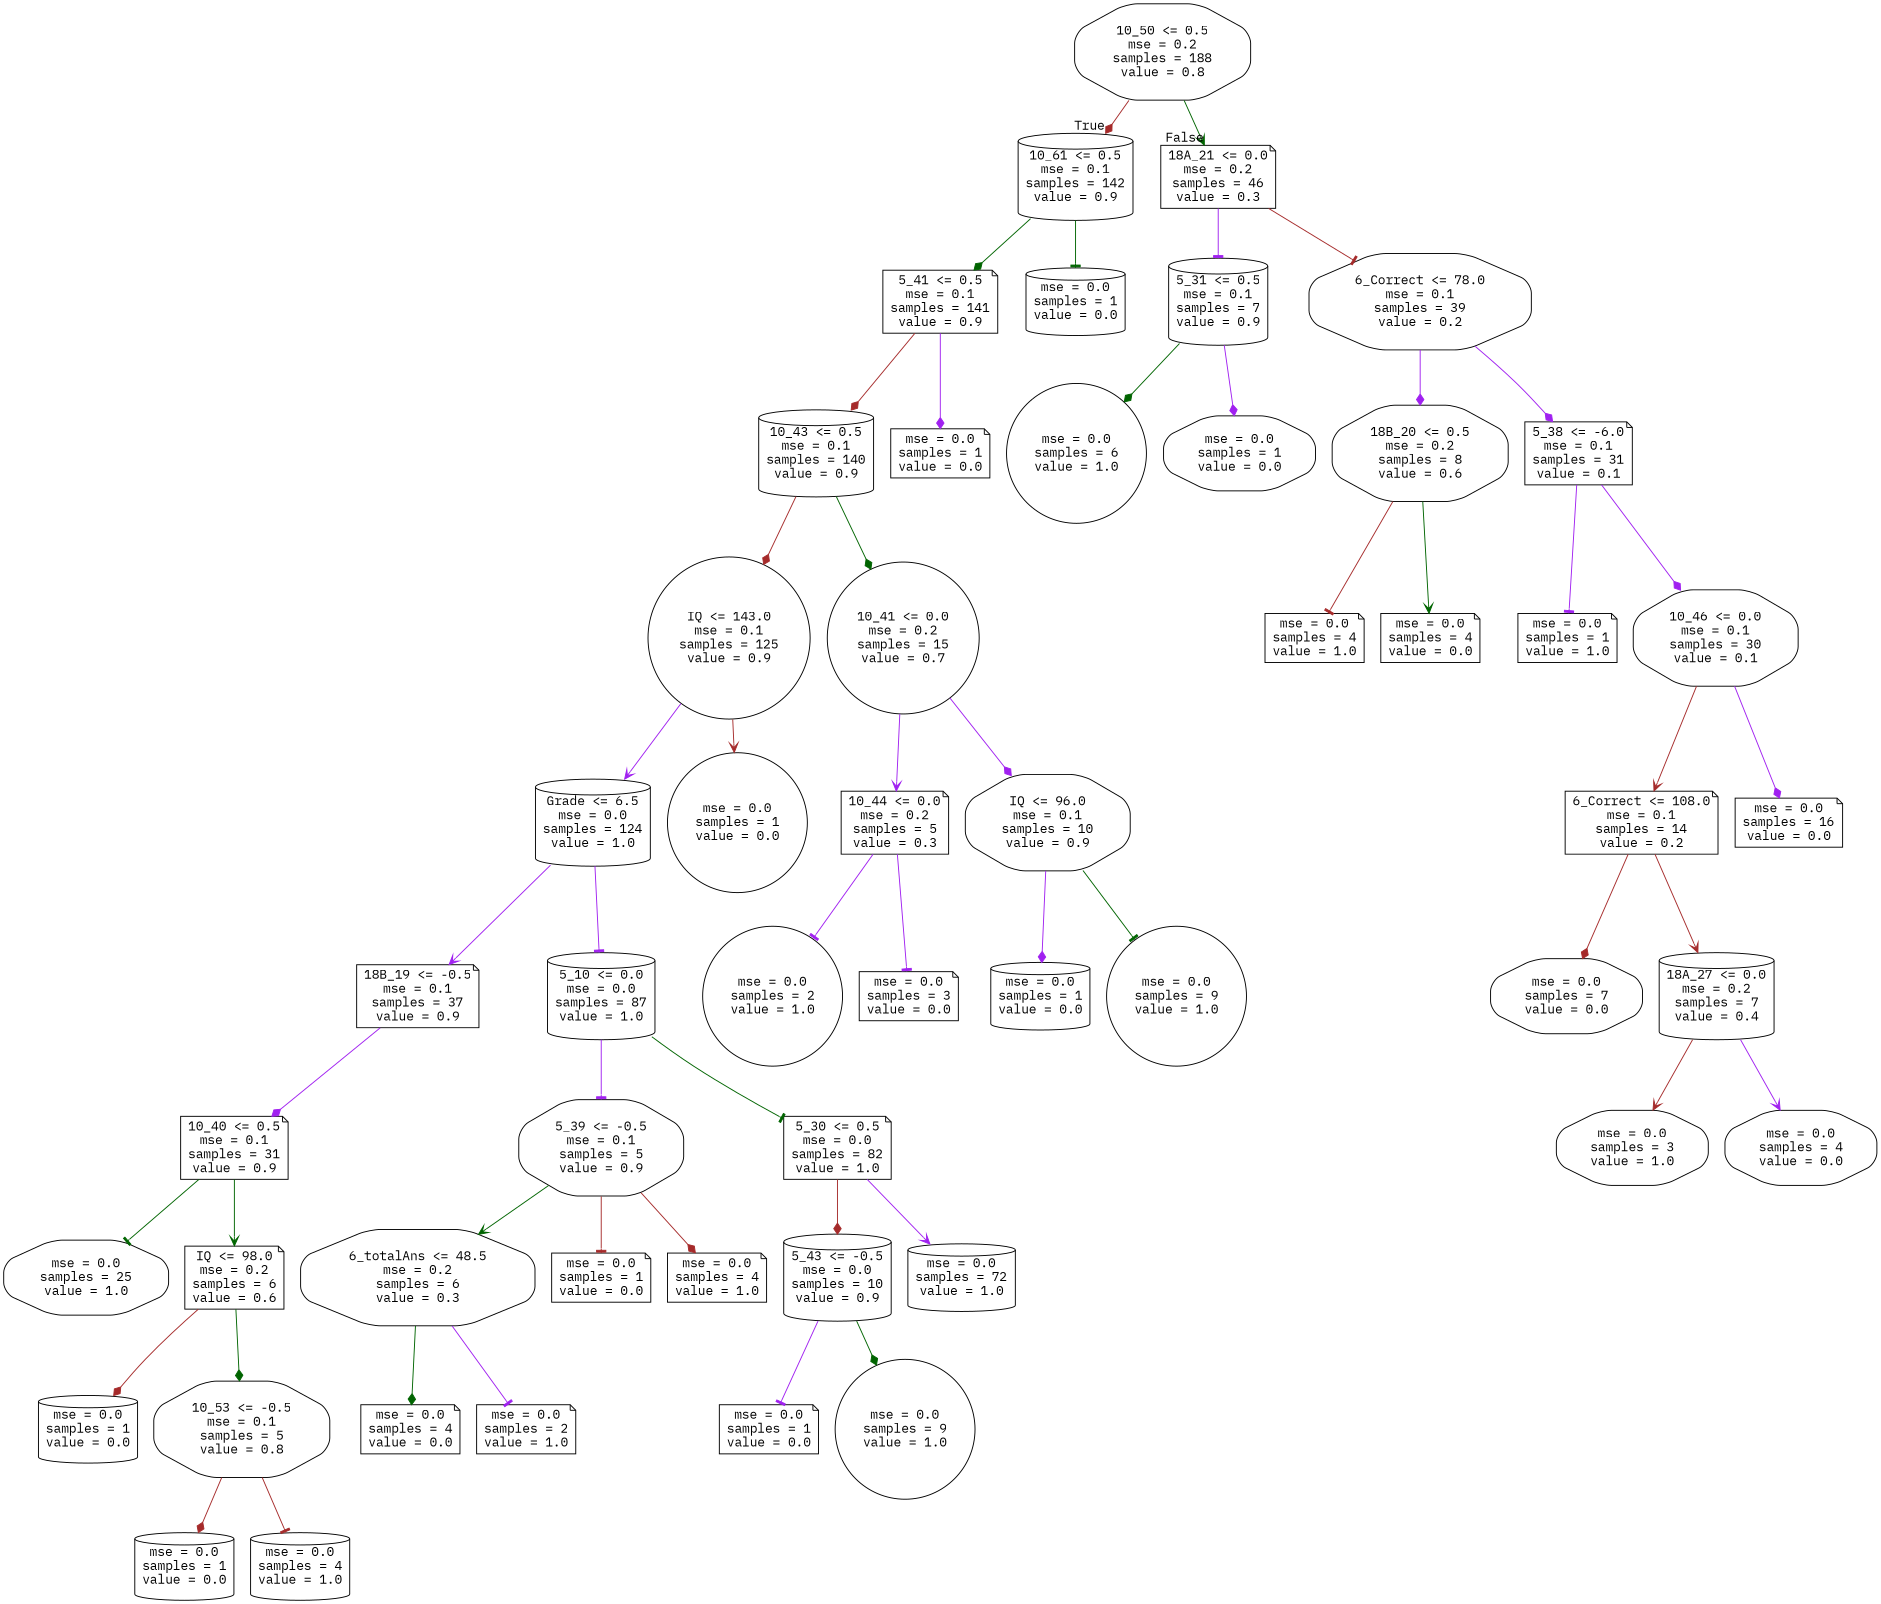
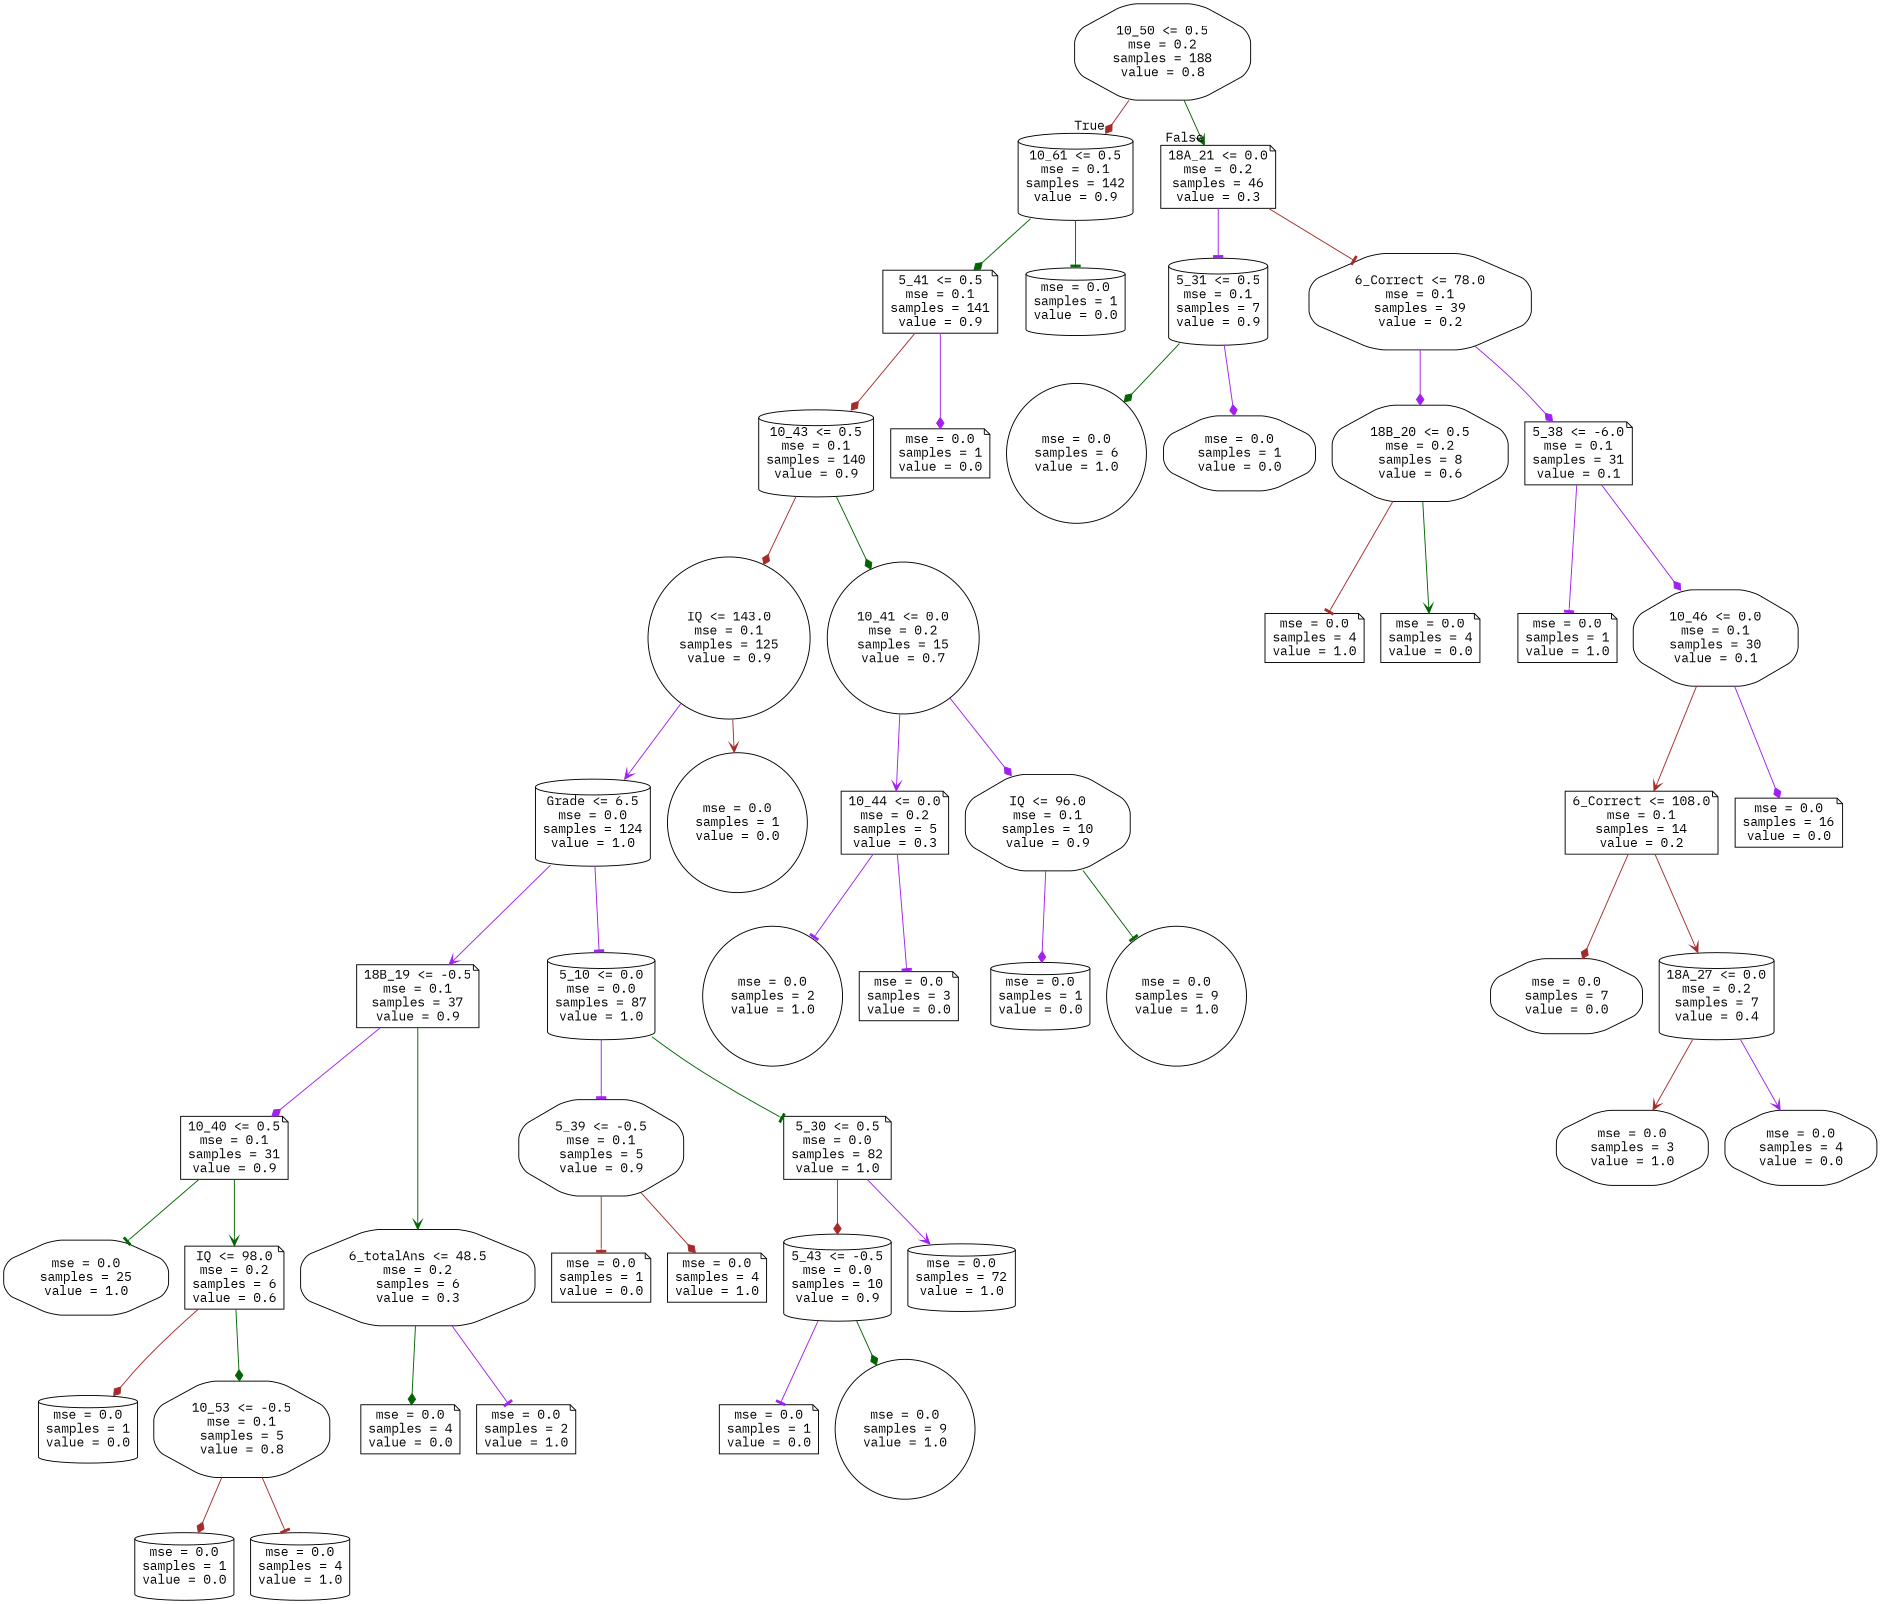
edge "5_39 <= -0.5 mse = 0.1 samples = 5 value = 0.9" -> "6_totalAns <= 48.5 mse = 0.2 samples = 6 value = 0.3": now "18B_19 <= -0.5 mse = 0.1 samples = 37 value = 0.9" -> "6_totalAns <= 48.5 mse = 0.2 samples = 6 value = 0.3"
